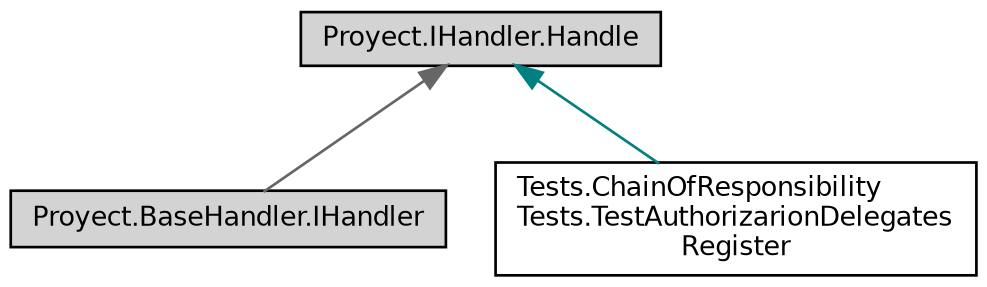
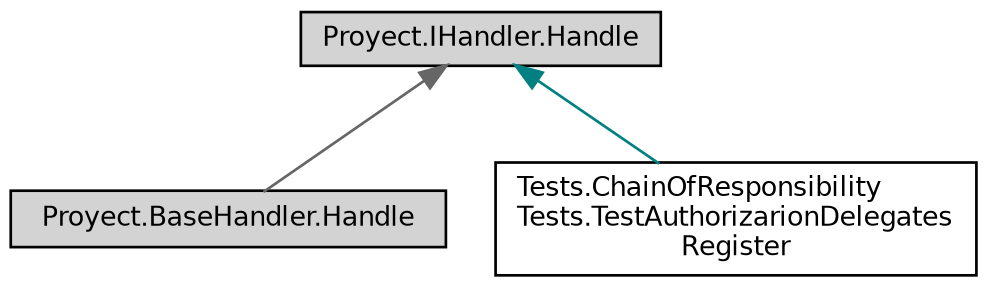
node "Proyect.BaseHandler.IHandler": label "Proyect.BaseHandler.IHandler" -> "Proyect.BaseHandler.Handle"
